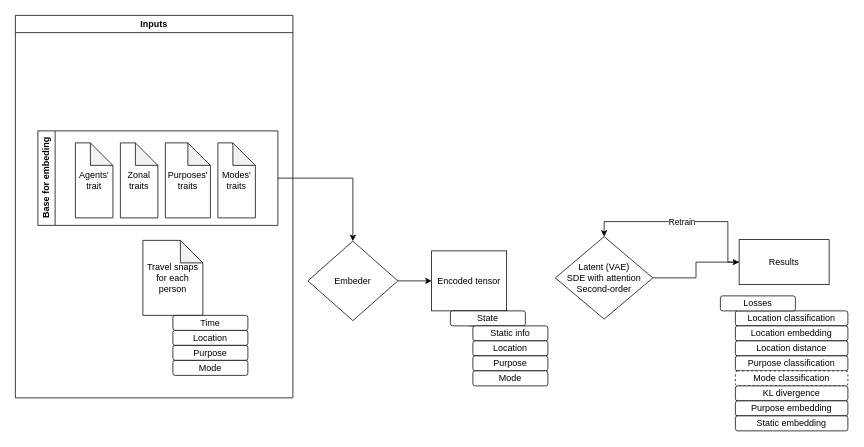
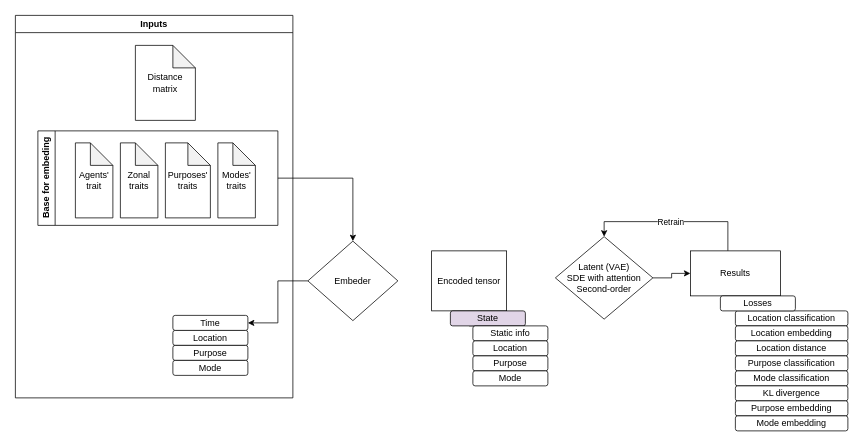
node "Distance matrix": added
node "Results": moved (784, 262) -> (735, 273)
node "Travel snaps for each person": removed
edge "Embeder" -> "Encoded tensor": now "Embeder" -> "Time"
node "State": fillcolor #ffffff -> #e1d5e7
node "Mode classification": style dashed -> solid
node "Static embedding": label "Static embedding" -> "Mode embedding"
